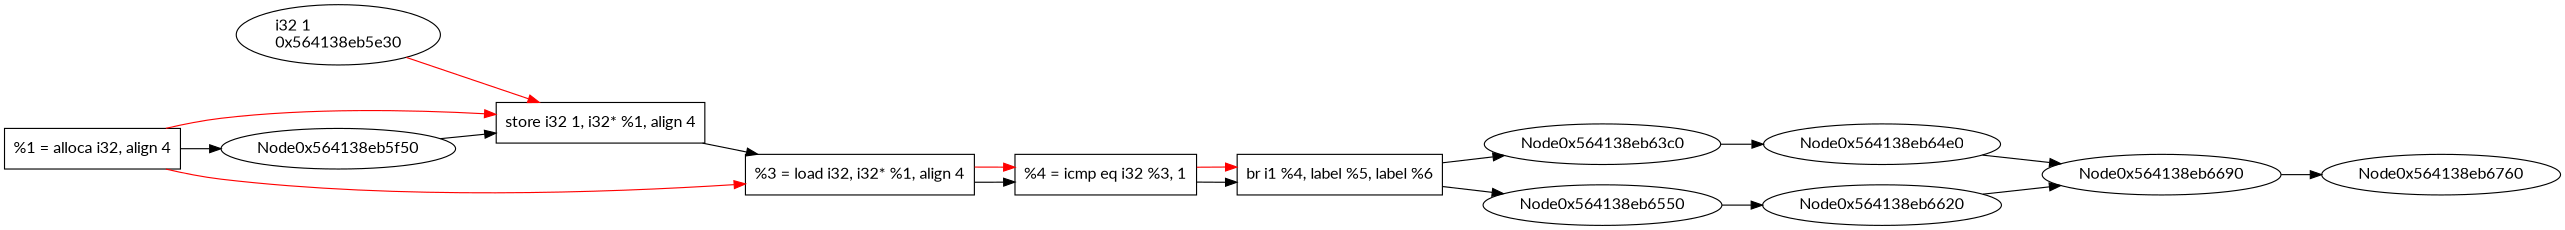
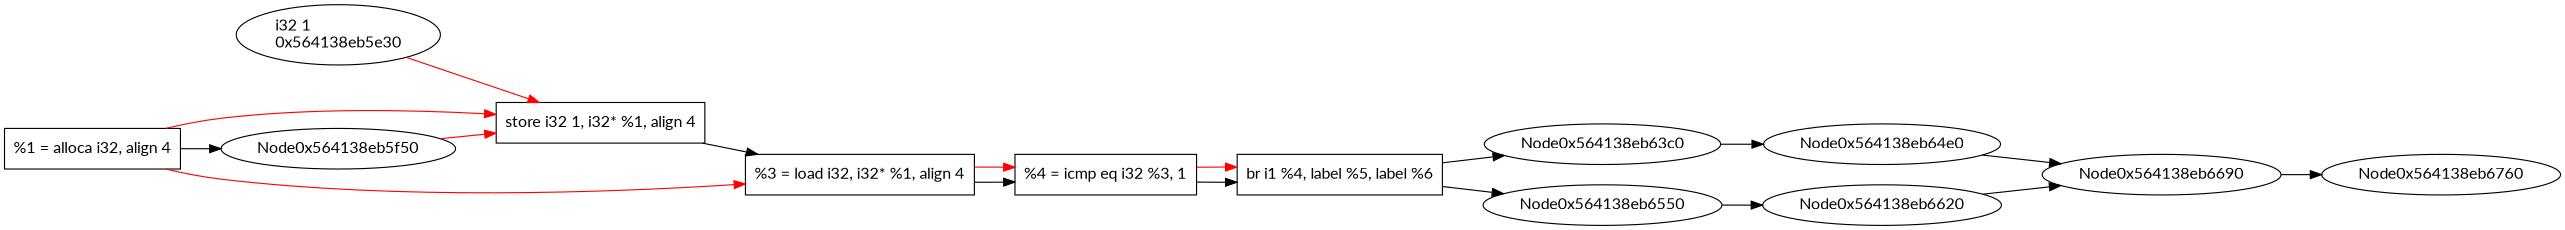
edge "Node0x564138eb5f50" -> "store i32 1, i32* %1, align 4": color black -> red
